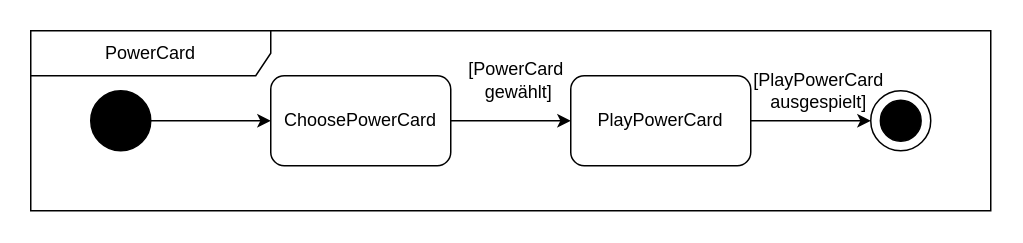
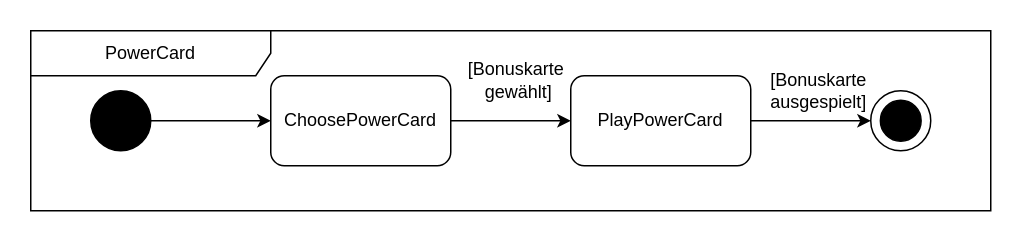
node "[PowerCard gewählt]": label "[PowerCard gewählt]" -> "[Bonuskarte gewählt]"
node "[PlayPowerCard ausgespielt]": label "[PlayPowerCard ausgespielt]" -> "[Bonuskarte ausgespielt]"
